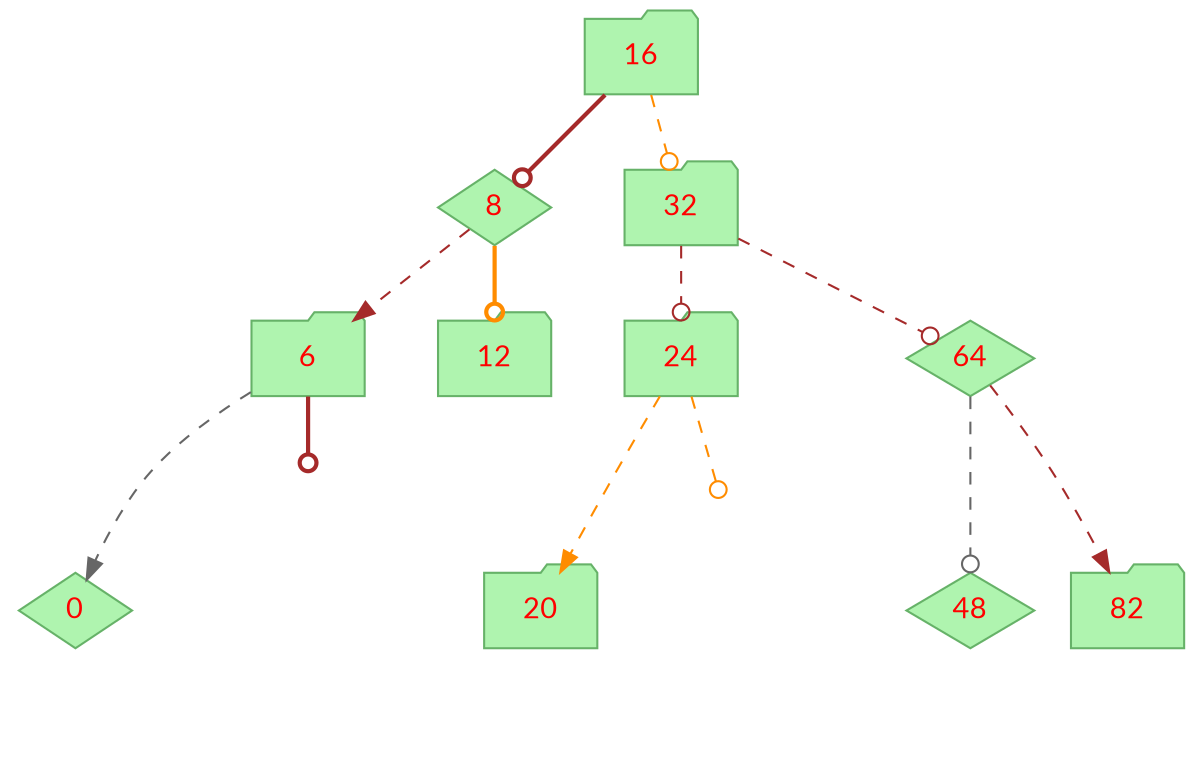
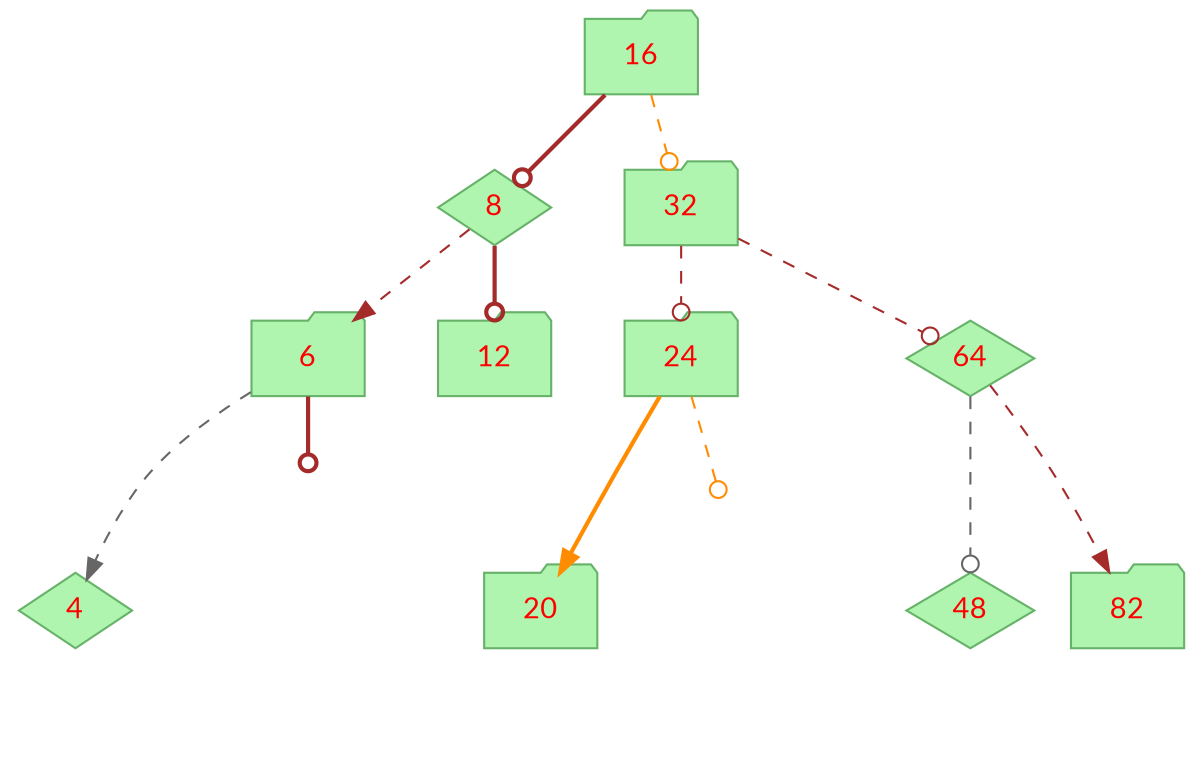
edge "8" -> "12": color darkorange -> brown
edge "24" -> "20": style dashed -> bold
node "0": label "0" -> "4"
